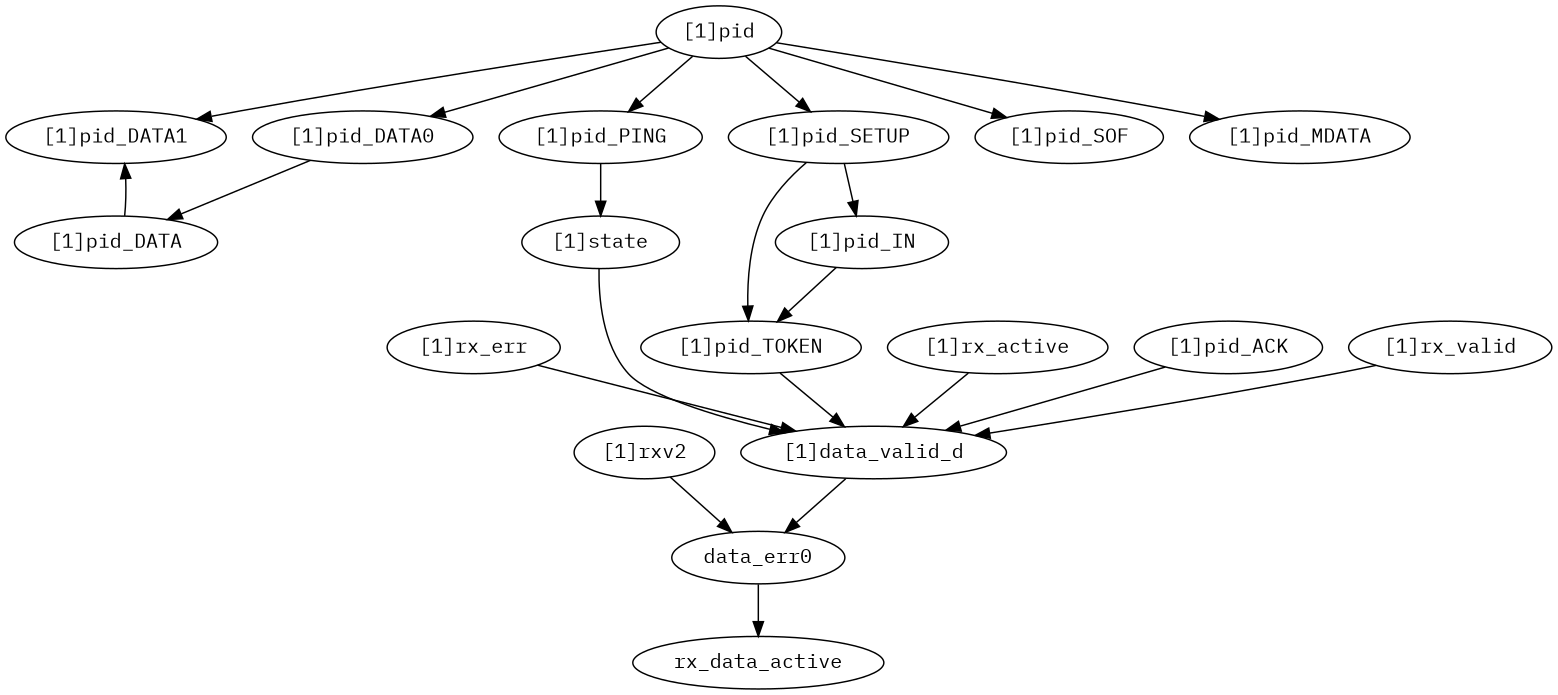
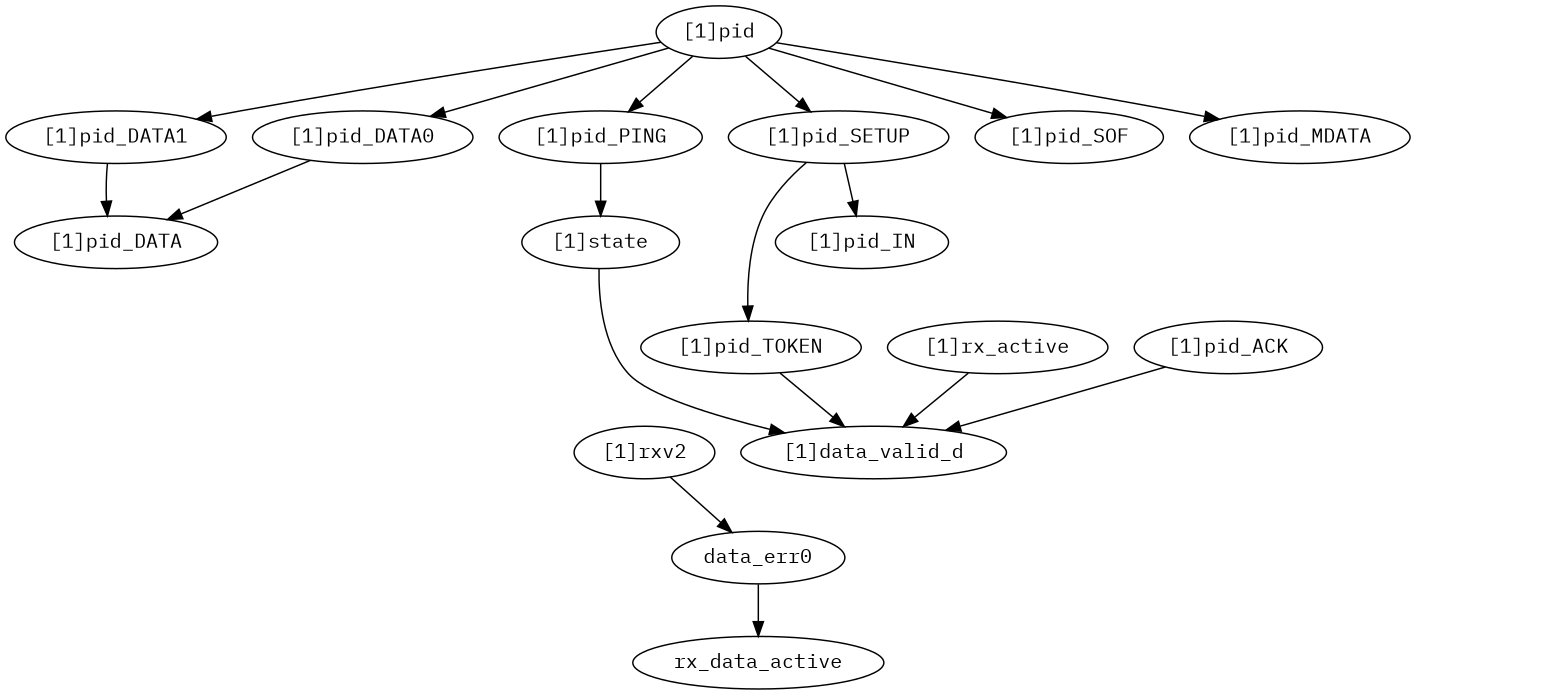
edge "[1]pid_DATA" -> "[1]pid_DATA1": reversed
edge "[1]pid_IN" -> "[1]pid_TOKEN": removed
node "[1]rx_err": removed
node "[1]rx_valid": removed
edge "[1]data_valid_d" -> "data_err0": removed
